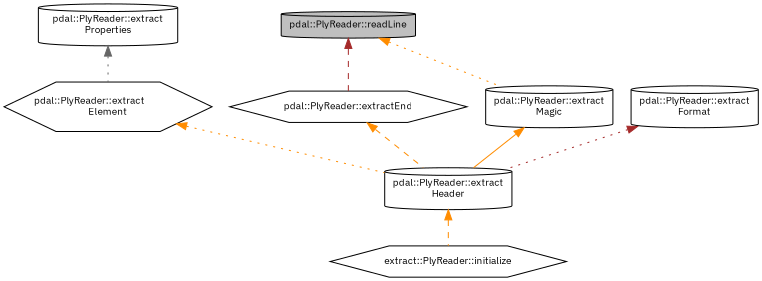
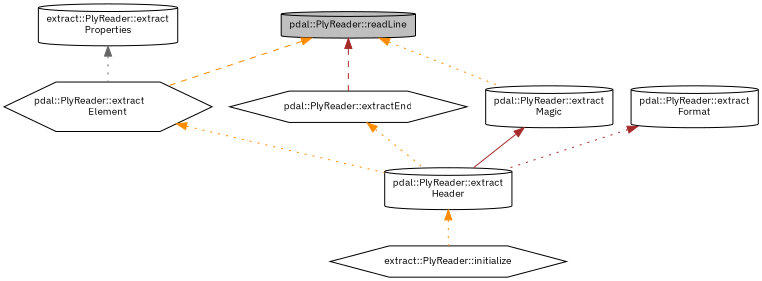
node "pdal::PlyReader::extract Properties": label "pdal::PlyReader::extract Properties" -> "extract::PlyReader::extract Properties"
edge "pdal::PlyReader::extract Element" -> "pdal::PlyReader::readLine": added
edge "pdal::PlyReader::extract Header" -> "pdal::PlyReader::extractEnd": style dashed -> dotted
edge "pdal::PlyReader::extract Header" -> "pdal::PlyReader::extract Magic": color darkorange -> brown
edge "extract::PlyReader::initialize" -> "pdal::PlyReader::extract Header": style dashed -> dotted
